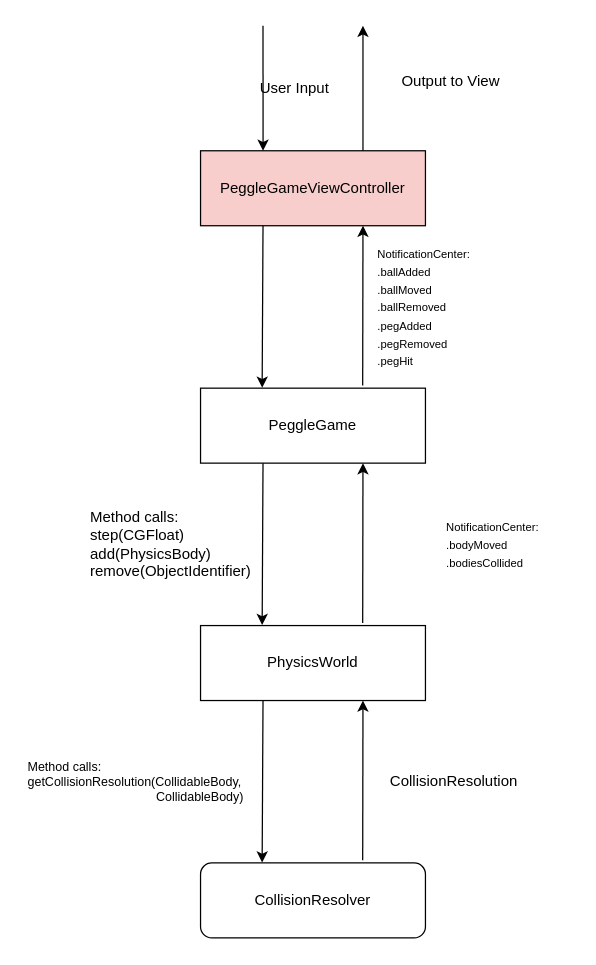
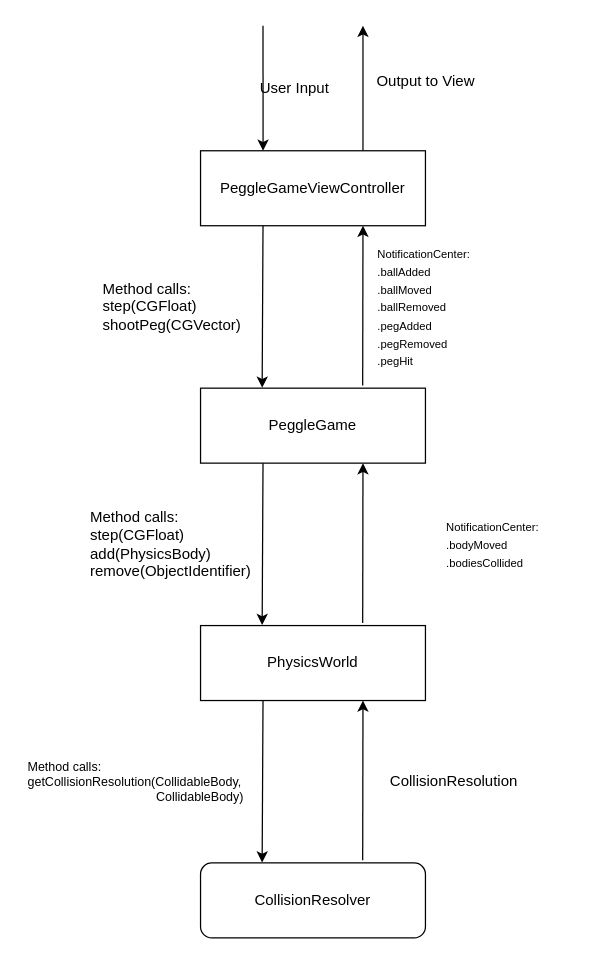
node "Output to View": moved (451, 82) -> (426, 82)
node "PeggleGameViewController": fillcolor #f8cecc -> #ffffff
node "Method calls: step(CGFloat) shootPeg(CGVector)": added
